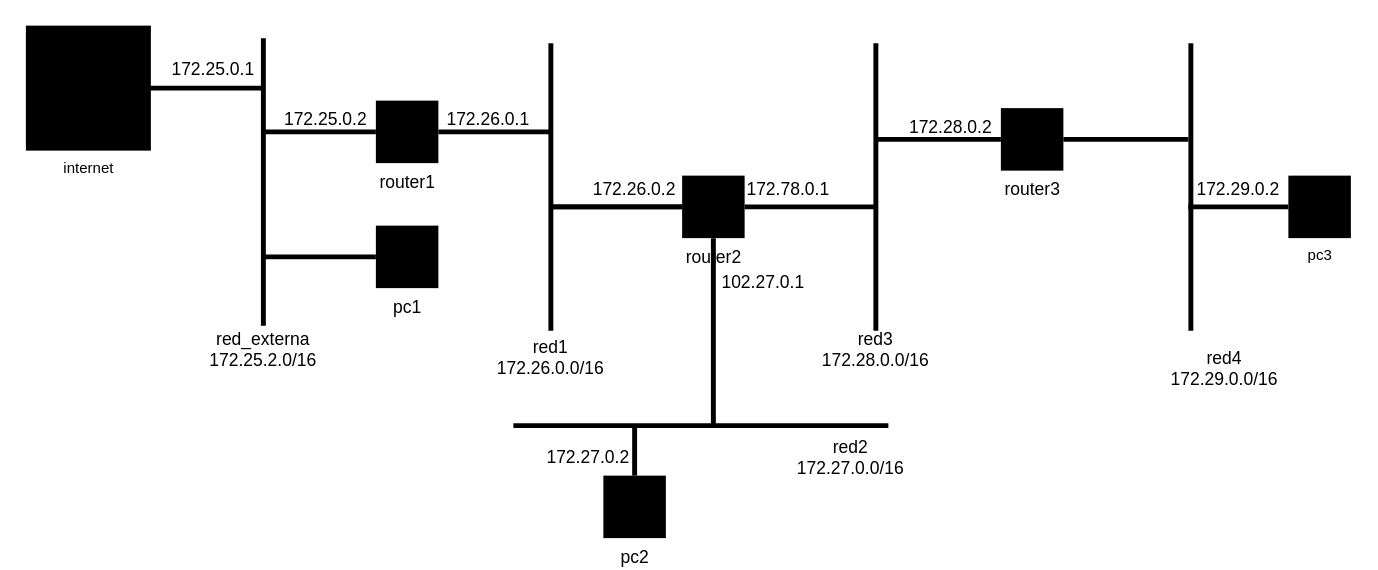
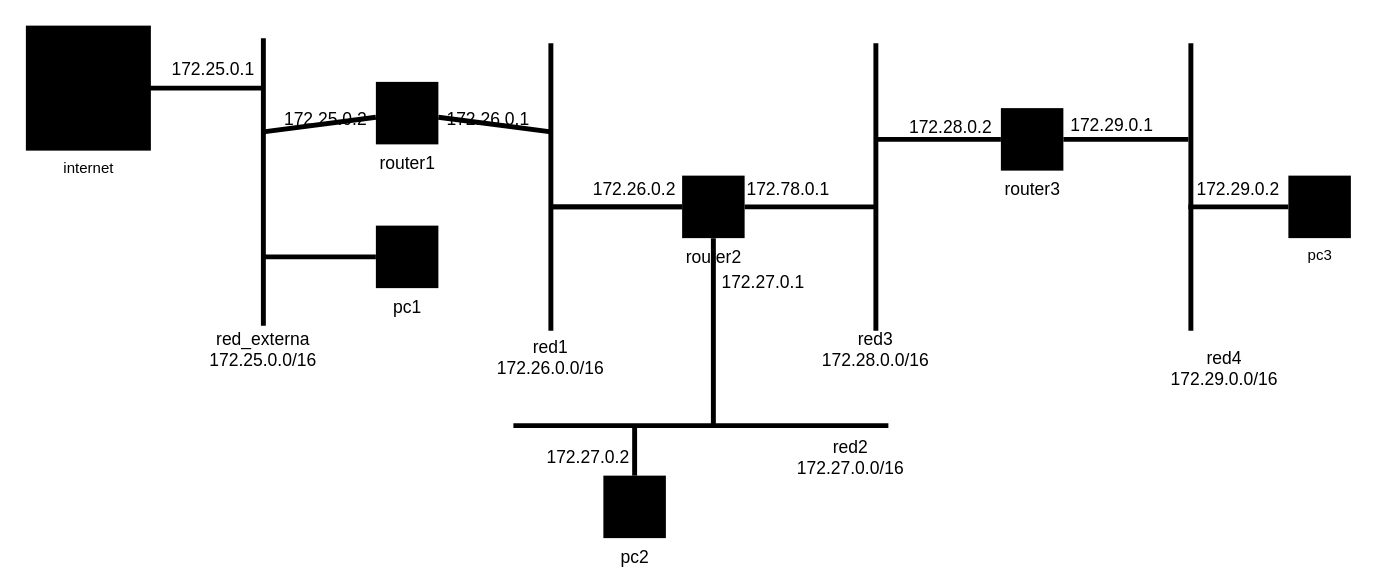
node "172.29.0.1": added
node "router1": moved (407, 132) -> (407, 113)
node "102.27.0.1": label "102.27.0.1" -> "172.27.0.1"
node "red_externa 172.25.2.0/16": label "red_externa 172.25.2.0/16" -> "red_externa 172.25.0.0/16"
